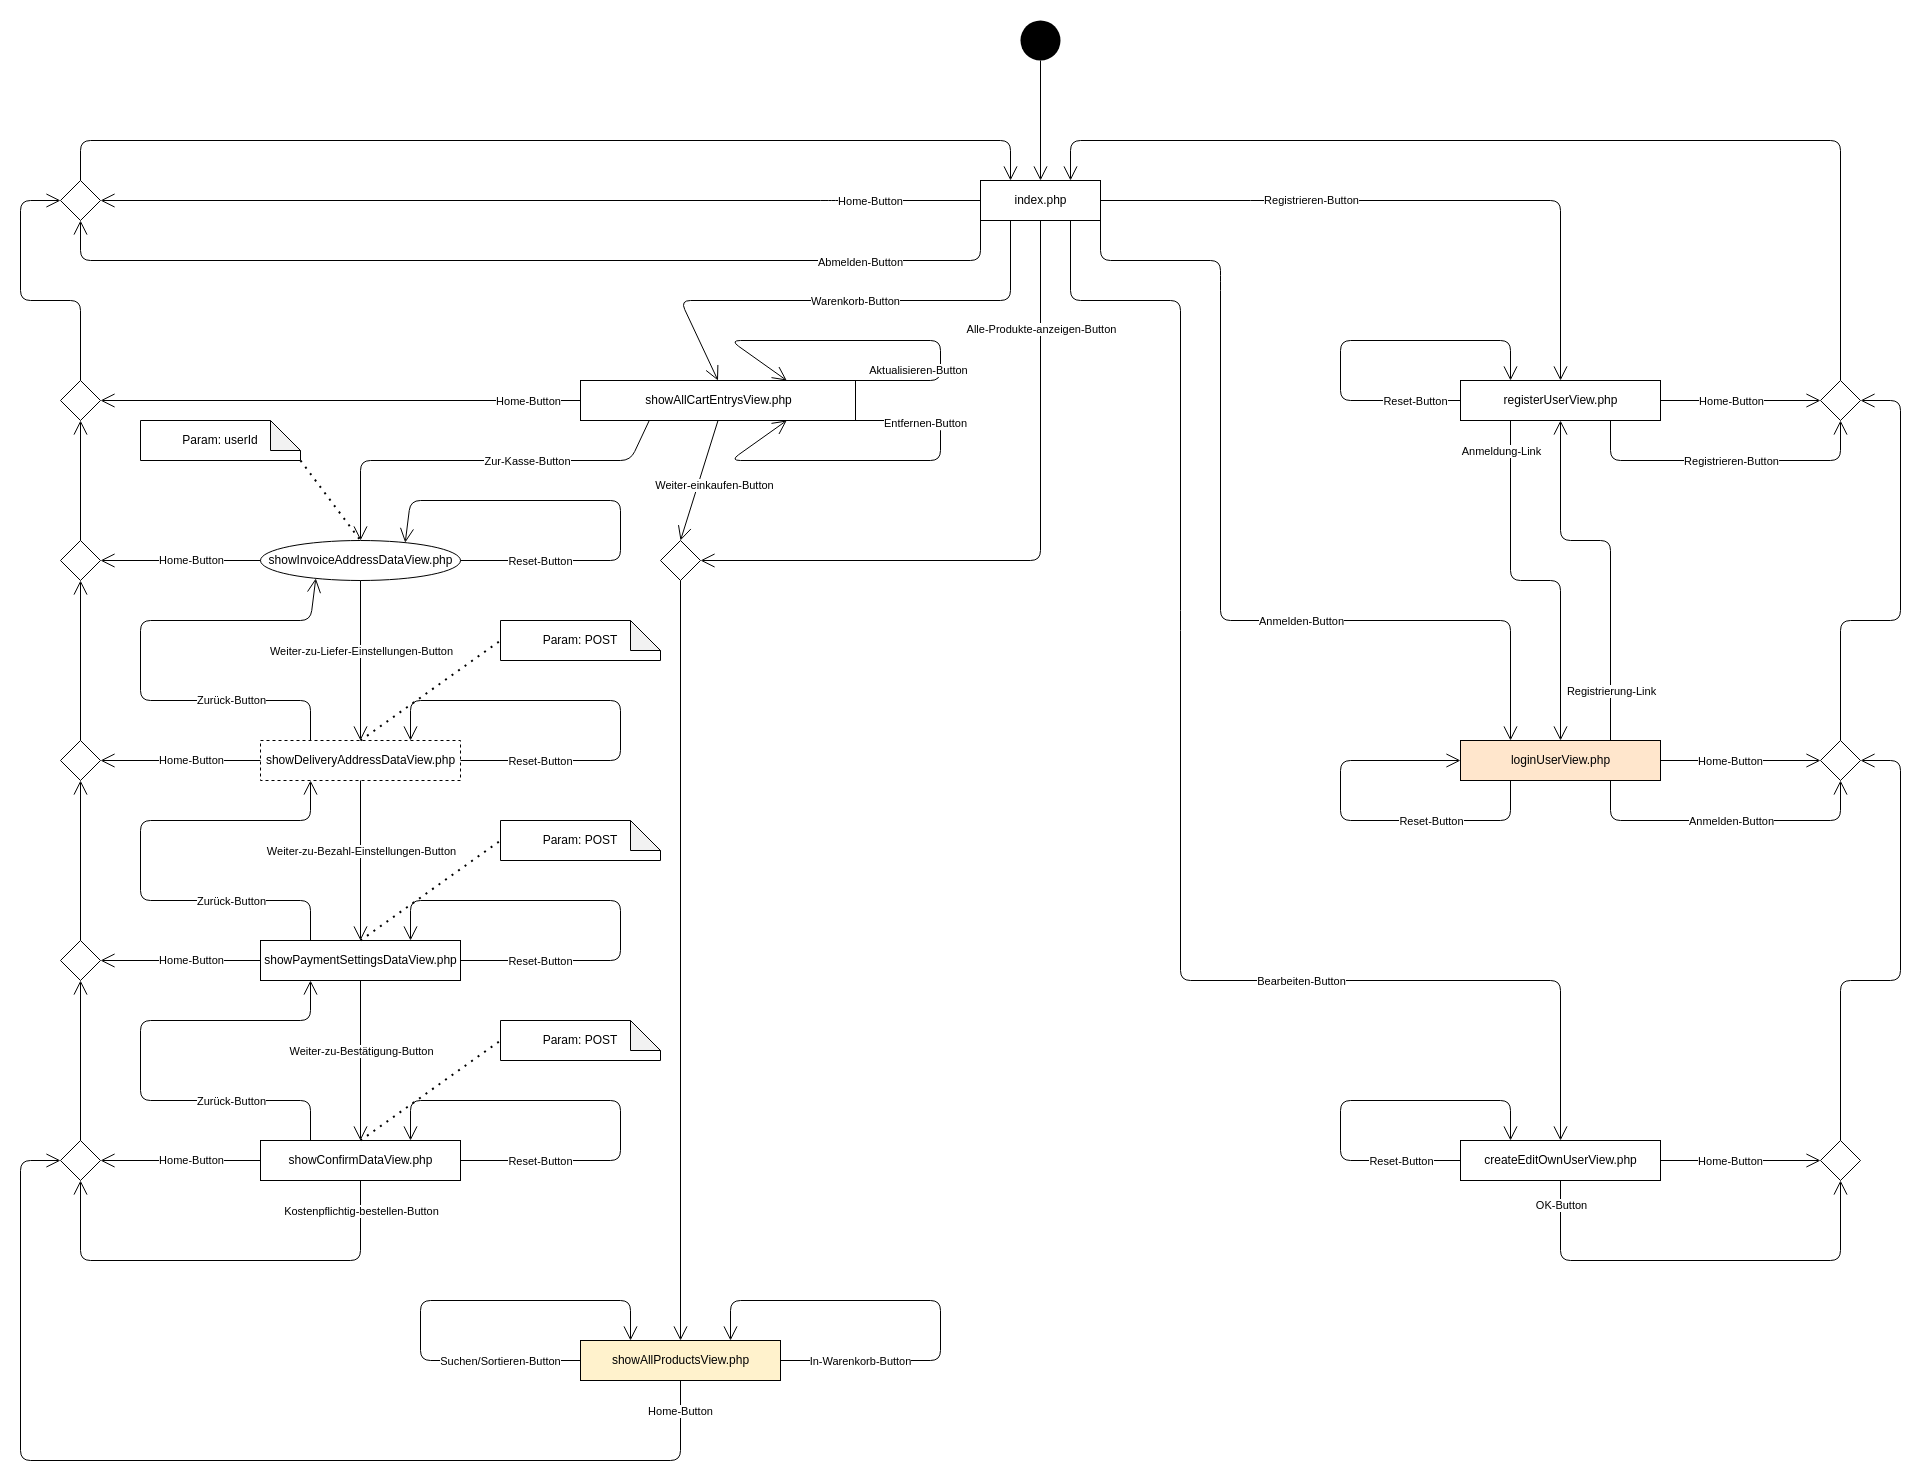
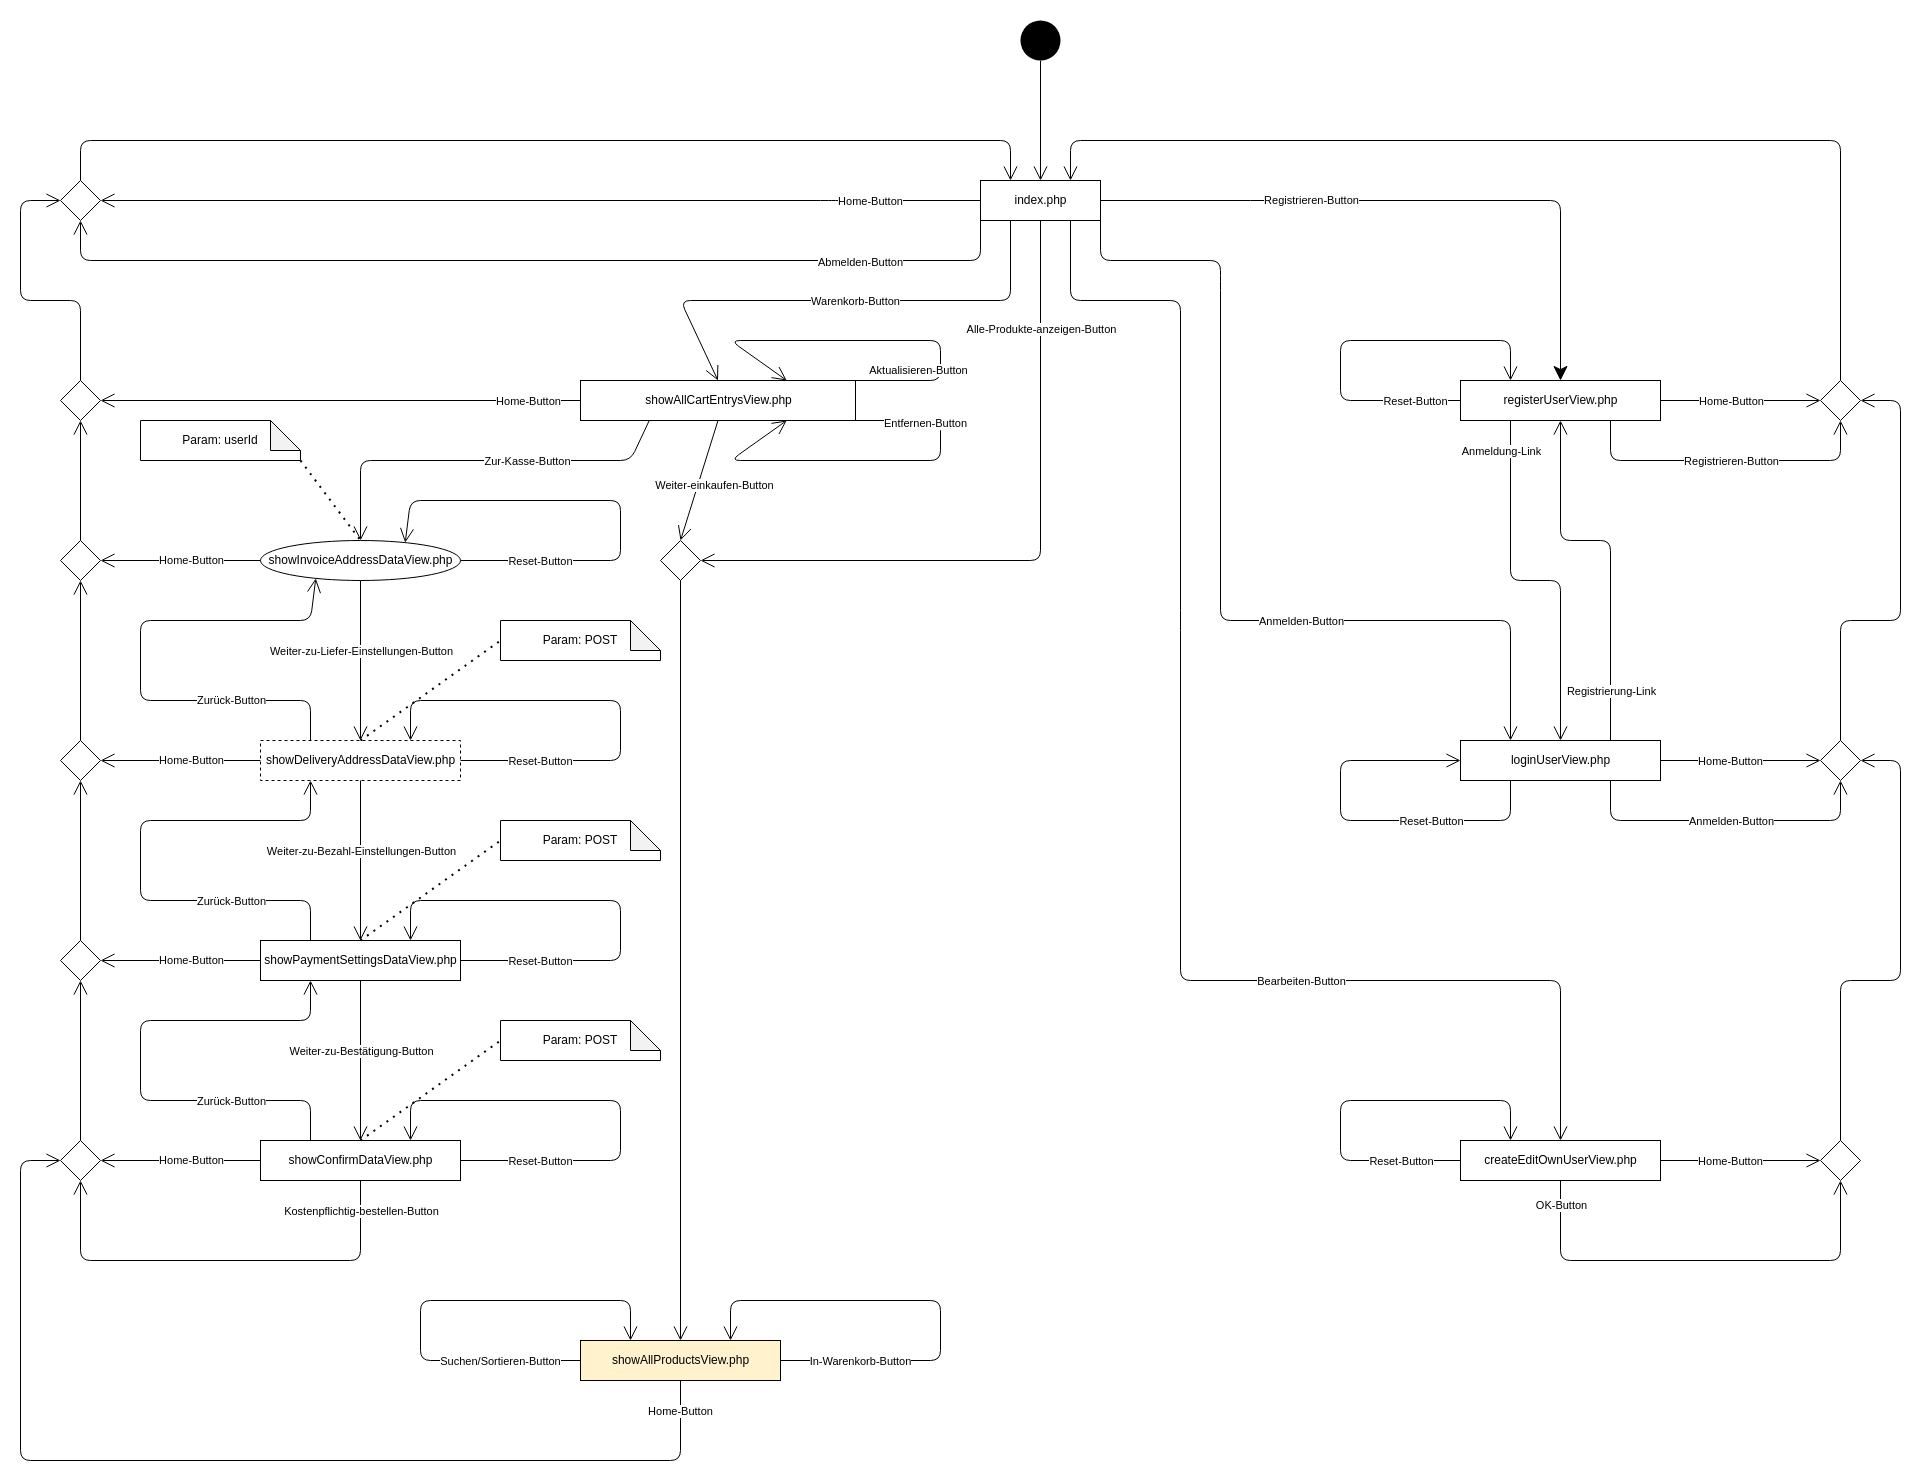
edge "index.php" -> "registerUserView.php": arrowhead open -> classic
node "loginUserView.php": fillcolor #ffe6cc -> #ffffff
